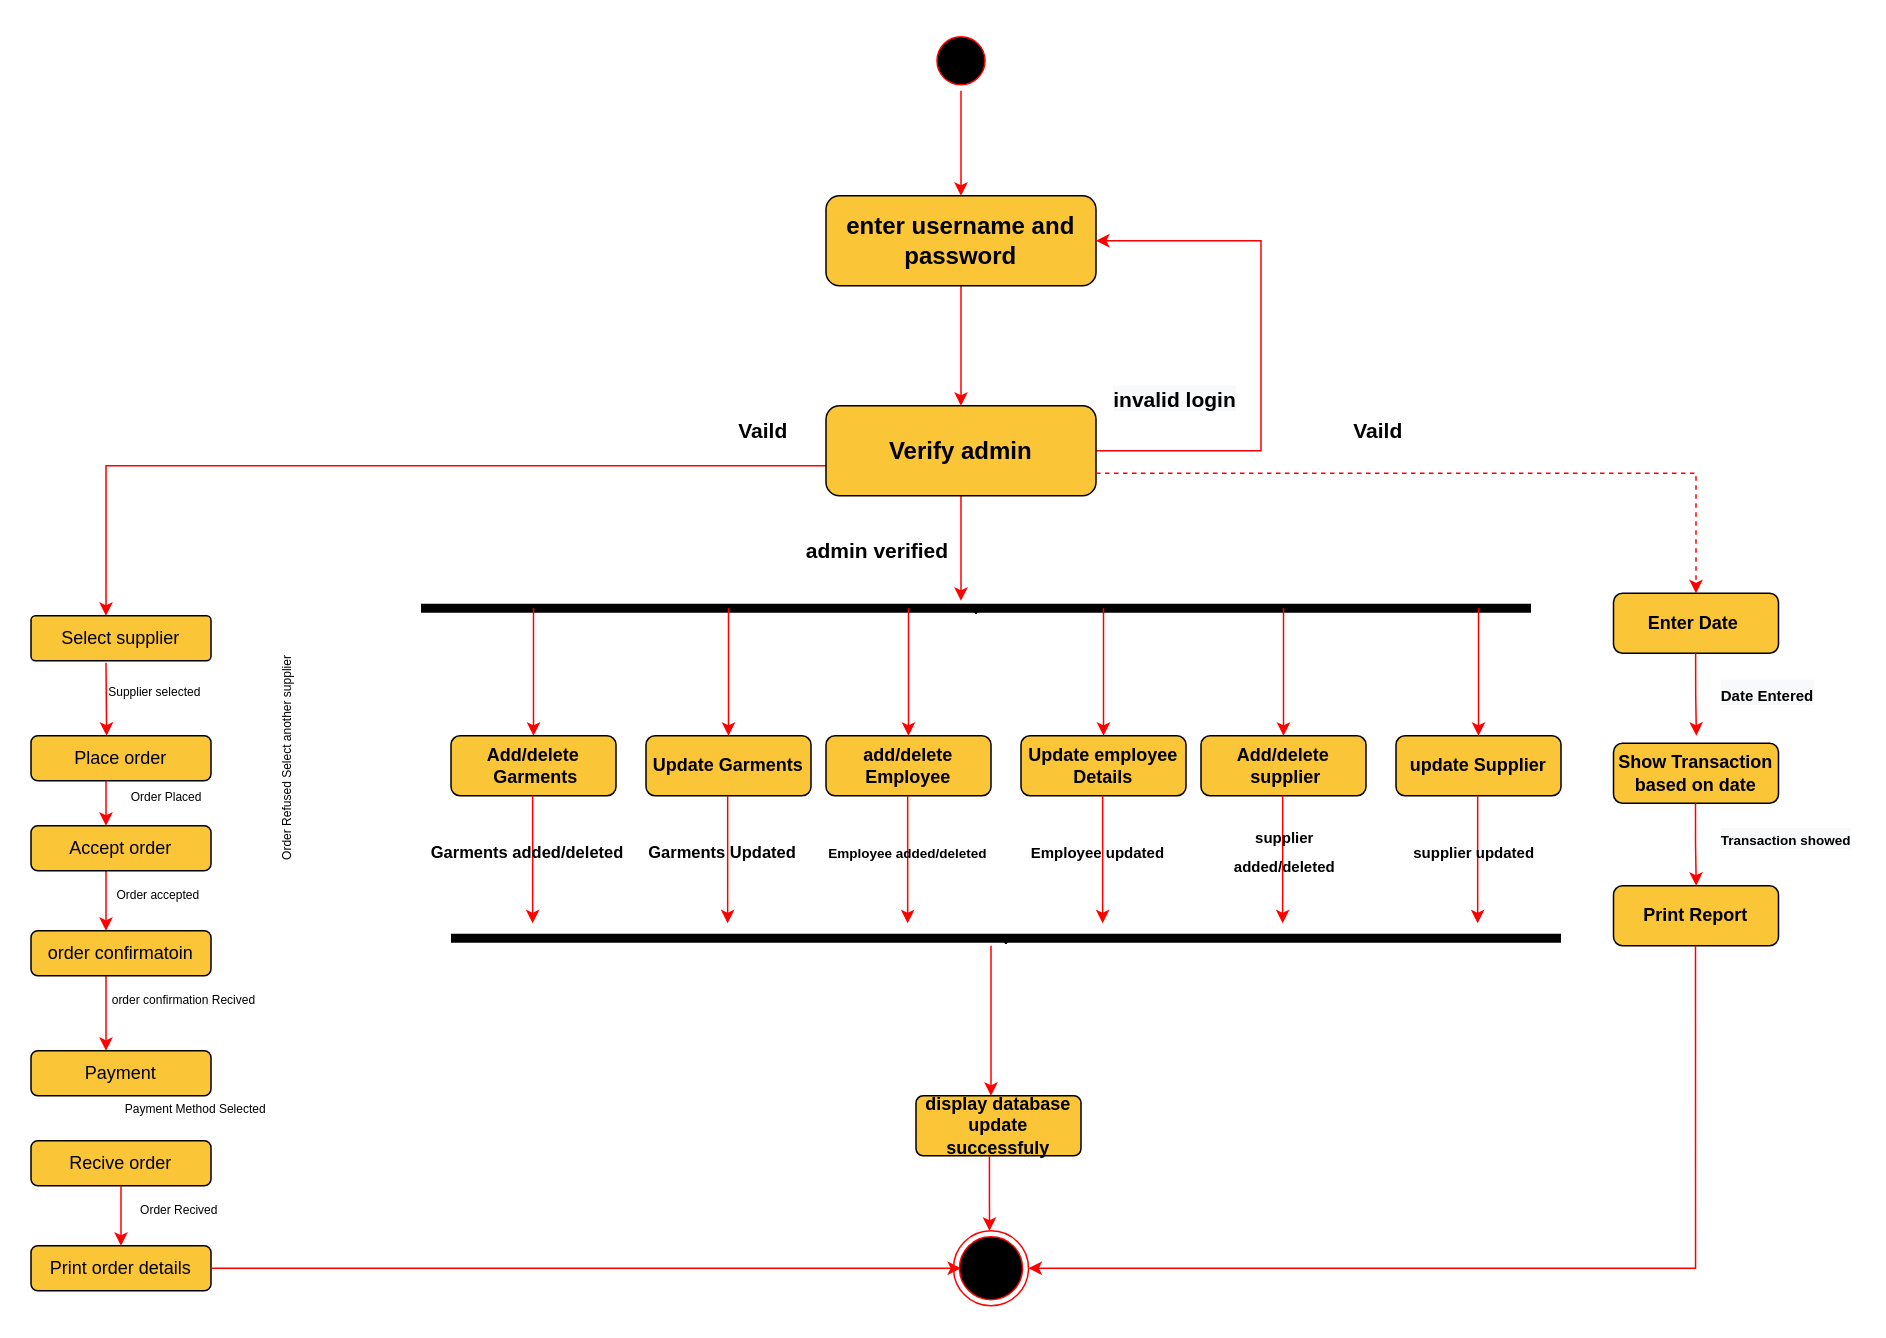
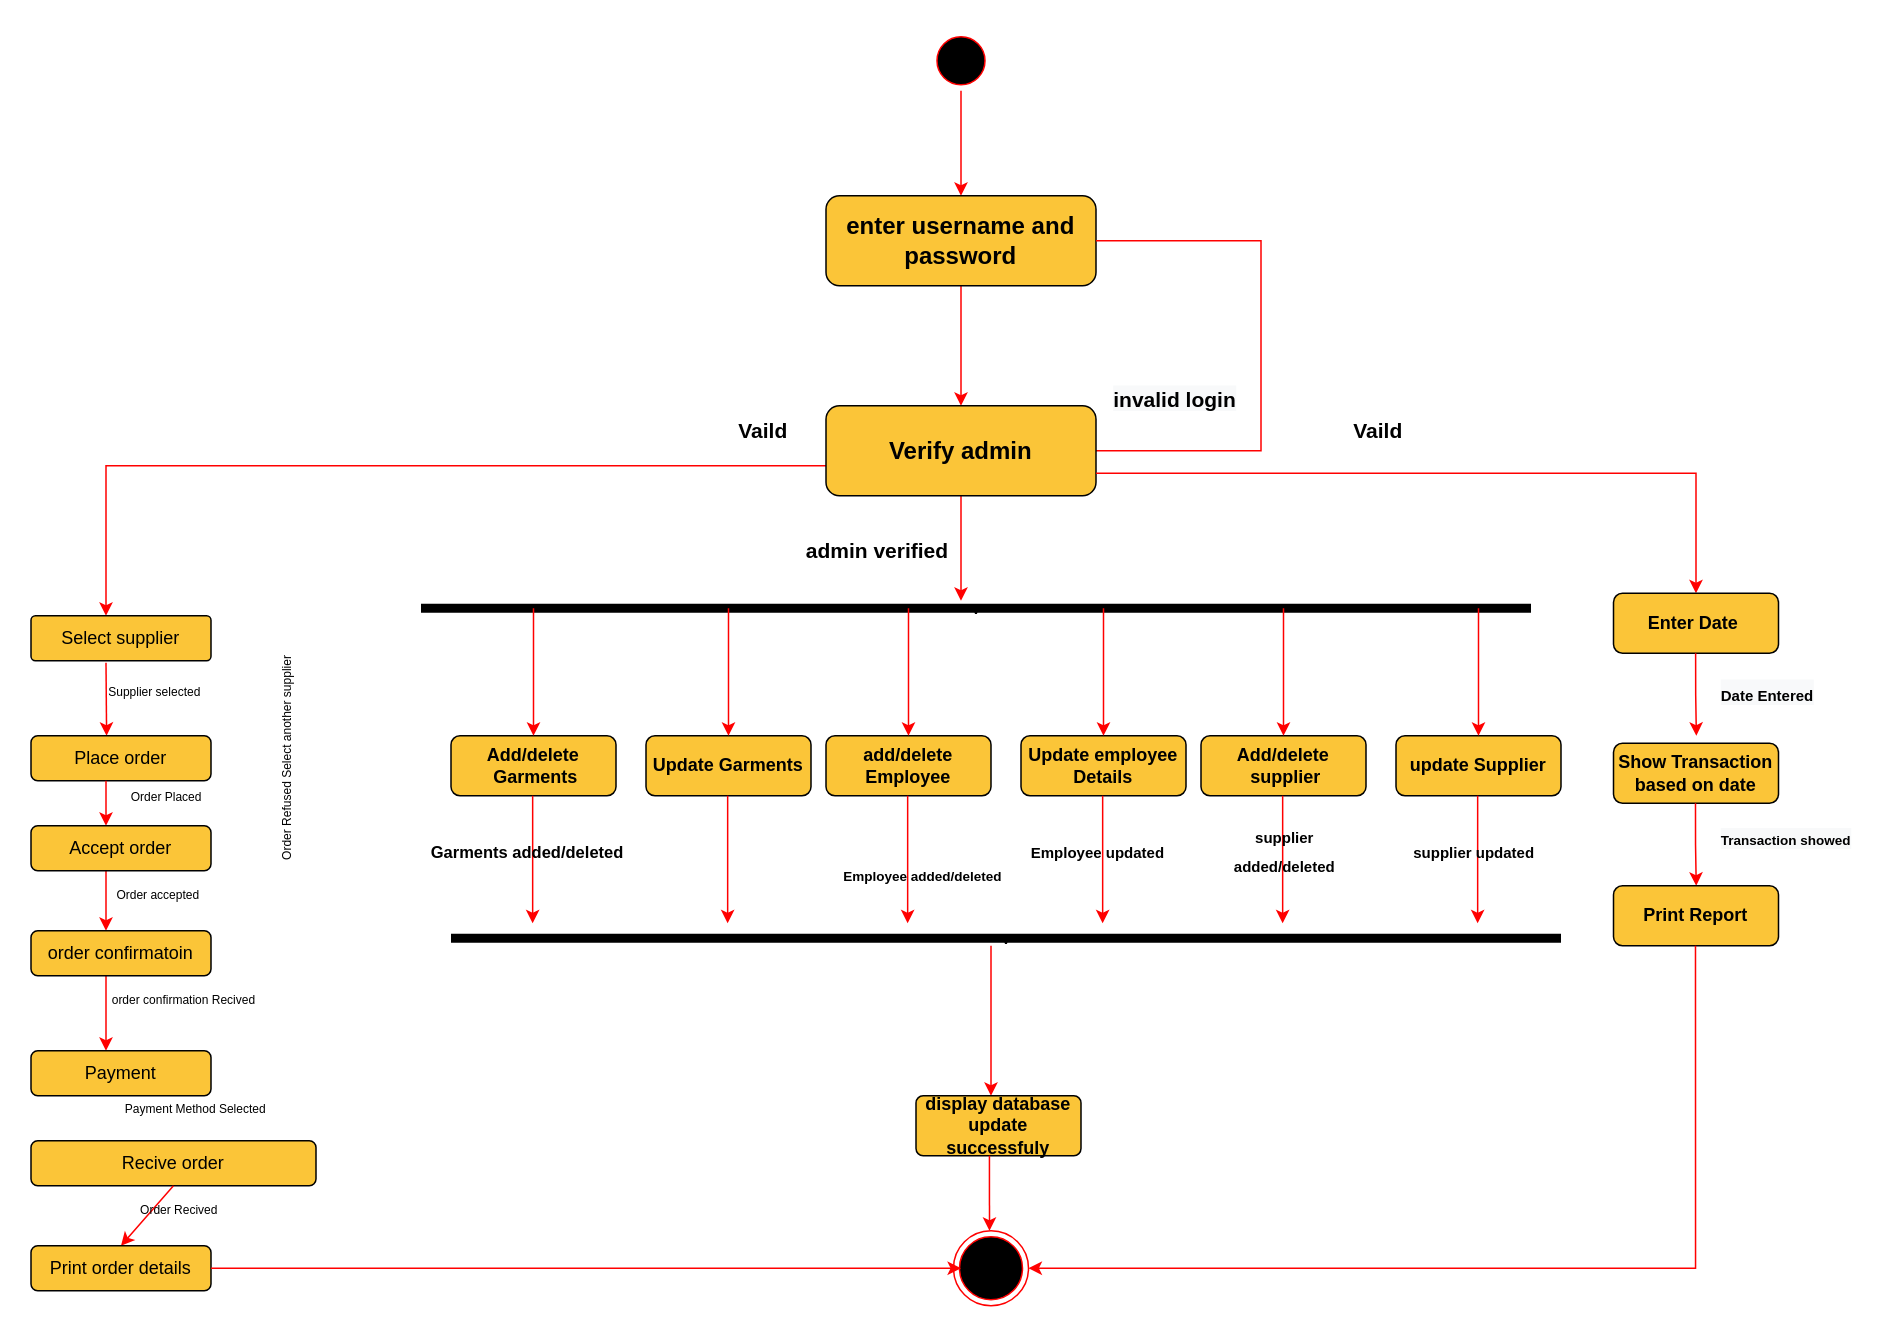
edge "Verify admin" -> "enter username and password": arrowhead classic -> none
edge "Verify admin" -> "Enter Date": style dashed -> solid
node "Garments Updated": removed
node "Employee added/deleted": moved (908, 856) -> (923, 878)
node "Recive order": size 180x45 -> 285x45
